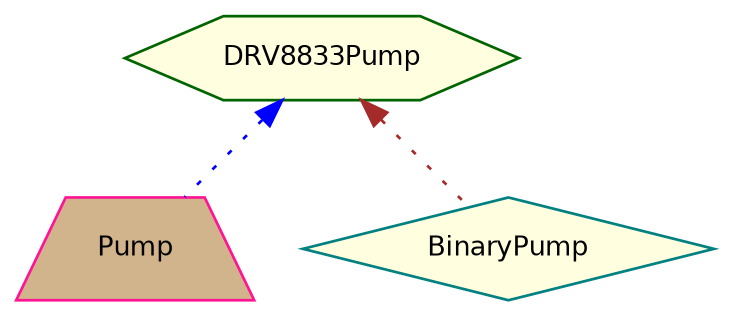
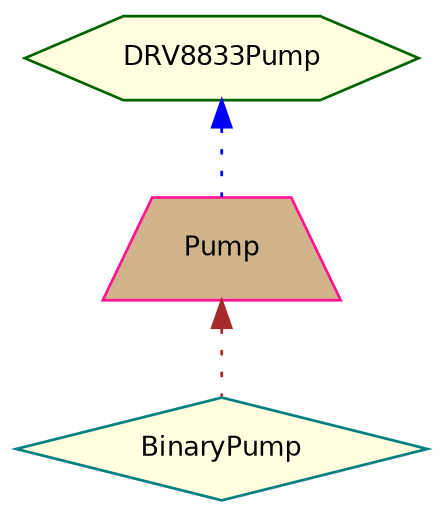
edge "BinaryPump" -> "DRV8833Pump": now "BinaryPump" -> "Pump"
